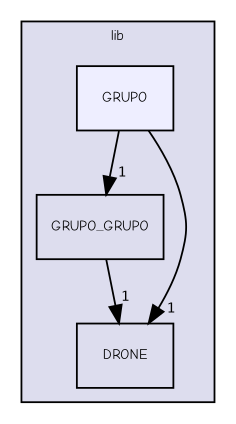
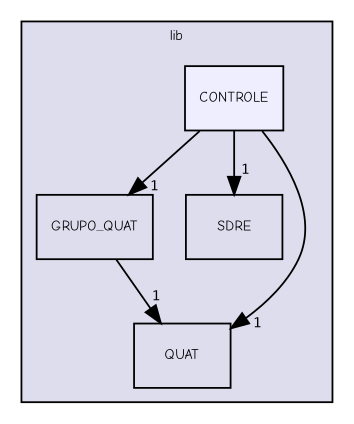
node "GRUPO": label "GRUPO" -> "CONTROLE"
node "GRUPO_GRUPO": label "GRUPO_GRUPO" -> "GRUPO_QUAT"
node "SDRE": added
node "DRONE": label "DRONE" -> "QUAT"
